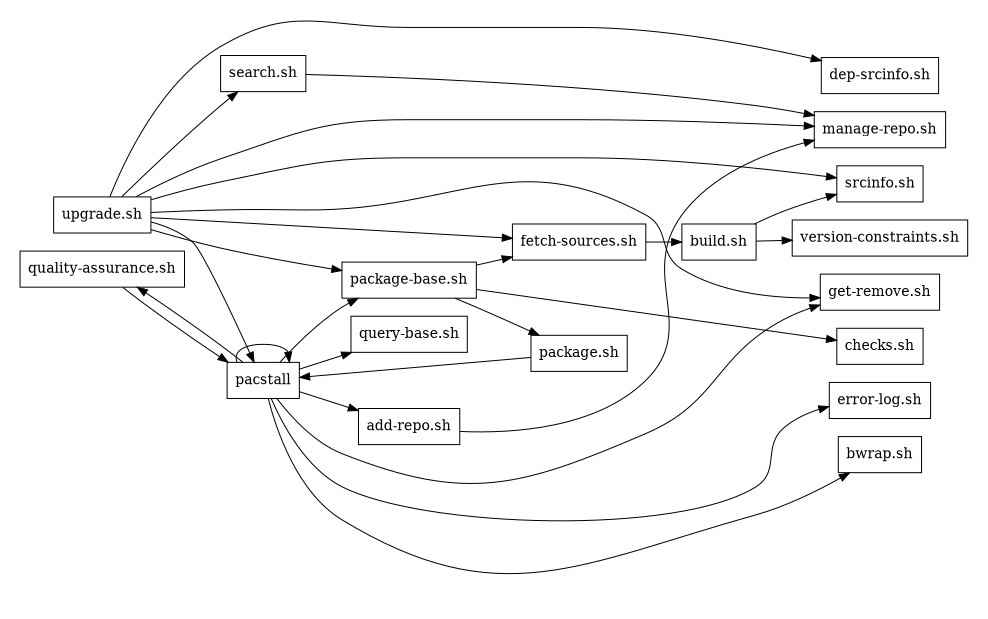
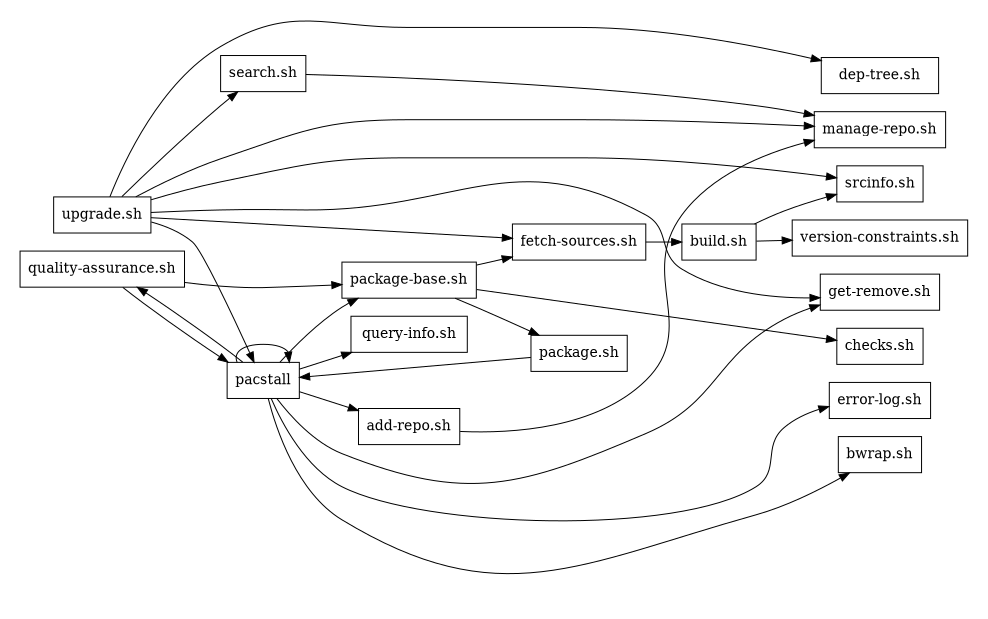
node "dep-srcinfo.sh": label "dep-srcinfo.sh" -> "dep-tree.sh"
edge "upgrade.sh" -> "package-base.sh": now "quality-assurance.sh" -> "package-base.sh"
node "query-base.sh": label "query-base.sh" -> "query-info.sh"
